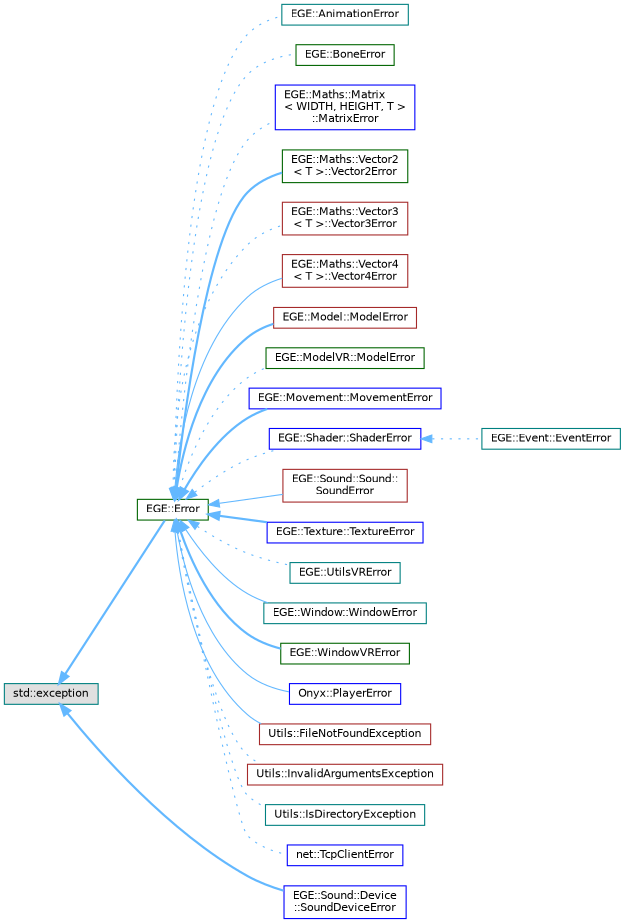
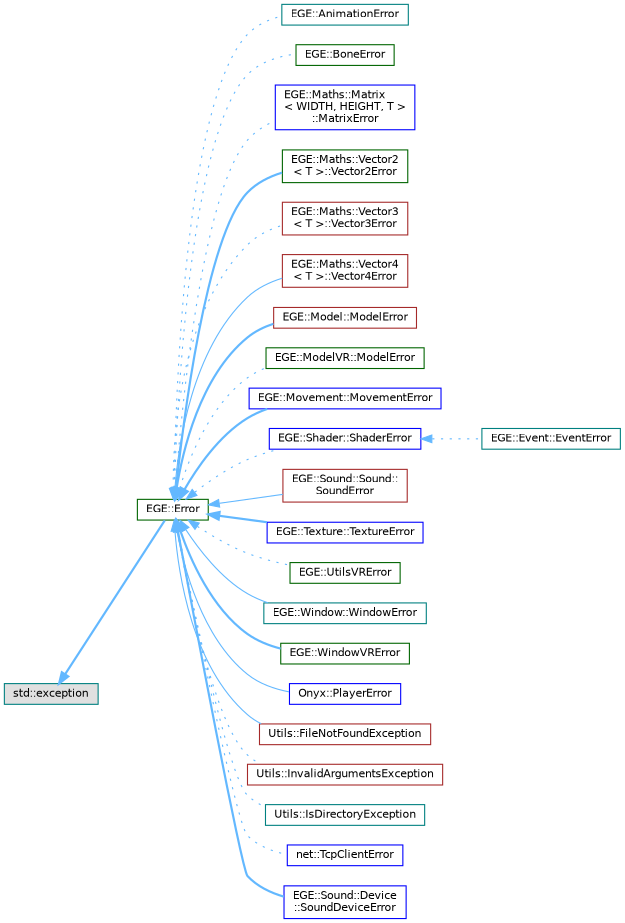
node "EGE::UtilsVRError": color teal -> darkgreen
edge "EGE::Sound::Device ::SoundDeviceError" -> "std::exception": now "EGE::Sound::Device ::SoundDeviceError" -> "EGE::Error"
